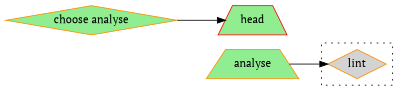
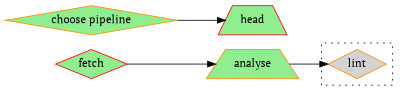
node "choose analyse": label "choose analyse" -> "choose pipeline"
node "fetch": added
